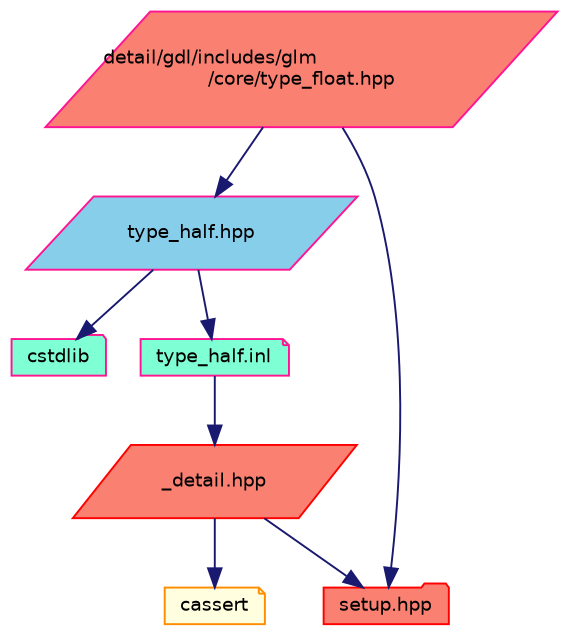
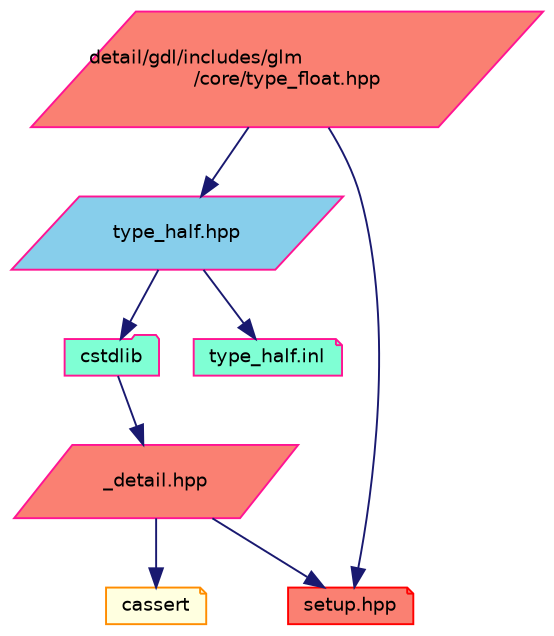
edge "type_half.inl" -> "_detail.hpp": now "cstdlib" -> "_detail.hpp"
node "_detail.hpp": color red -> deeppink
node "setup.hpp": shape folder -> note
